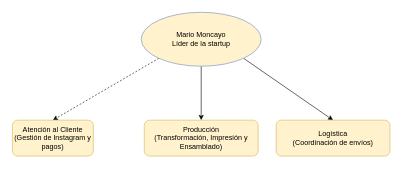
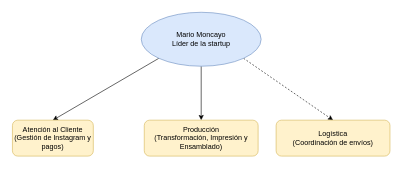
node "Mario Moncayo Líder de la startup": fillcolor #fff2cc -> #dae8fc
edge "Mario Moncayo Líder de la startup" -> "Atención al Cliente (Gestión de Instagram y pagos)": style dashed -> solid
edge "Mario Moncayo Líder de la startup" -> "Logística (Coordinación de envíos)": style solid -> dashed
